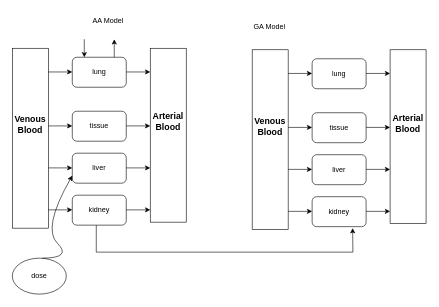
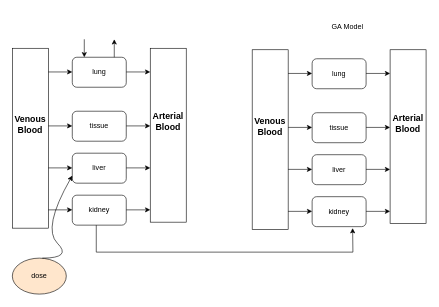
node "AA Model": removed
node "GA Model": moved (270, 27) -> (348, 27)
node "dose": fillcolor #ffffff -> #ffe6cc
